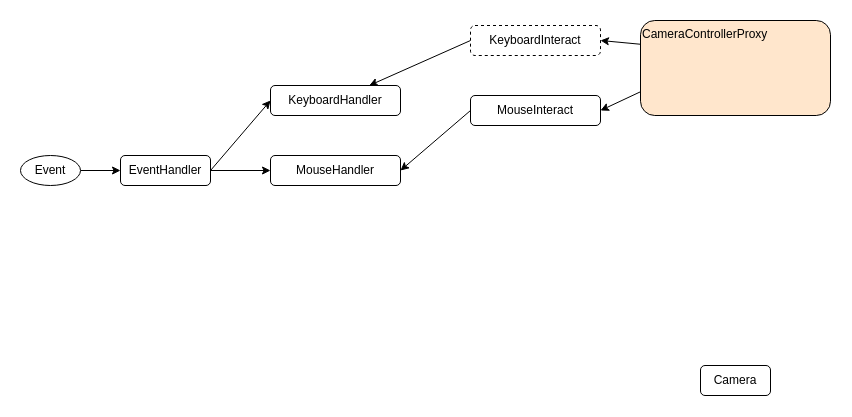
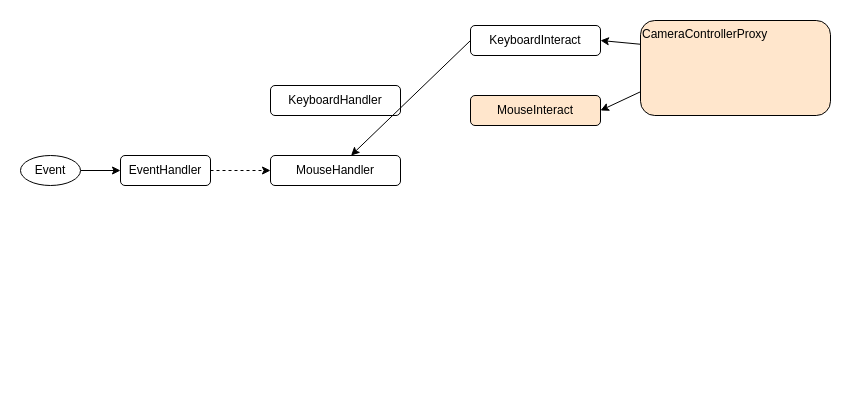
node "KeyboardInteract": style dashed -> solid
edge "KeyboardInteract" -> "KeyboardHandler": now "KeyboardInteract" -> "MouseHandler"
node "MouseInteract": fillcolor #ffffff -> #ffe6cc
edge "EventHandler" -> "KeyboardHandler": removed
edge "MouseInteract" -> "MouseHandler": removed
edge "EventHandler" -> "MouseHandler": style solid -> dashed
node "Camera": removed
